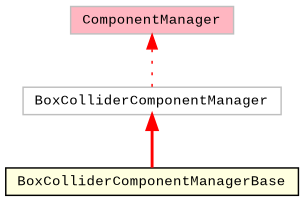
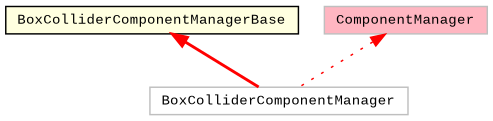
edge "BoxColliderComponentManagerBase" -> "BoxColliderComponentManager": reversed
